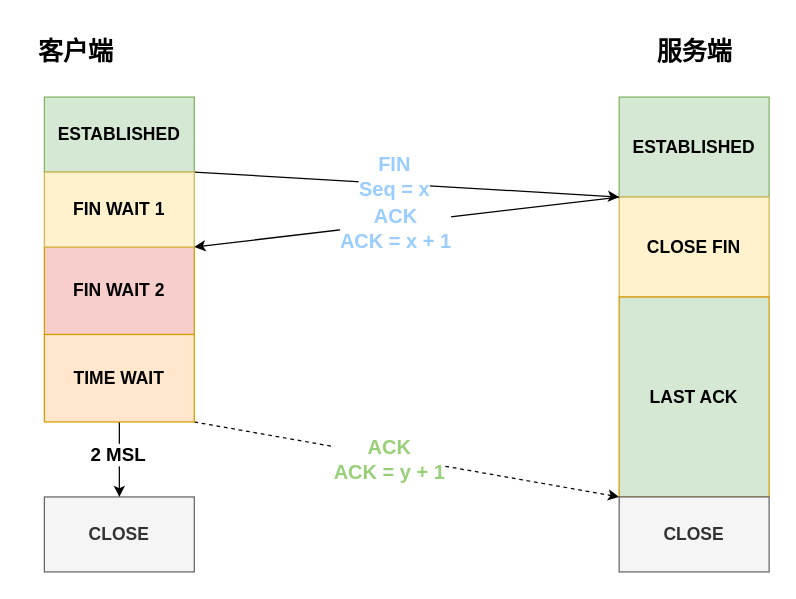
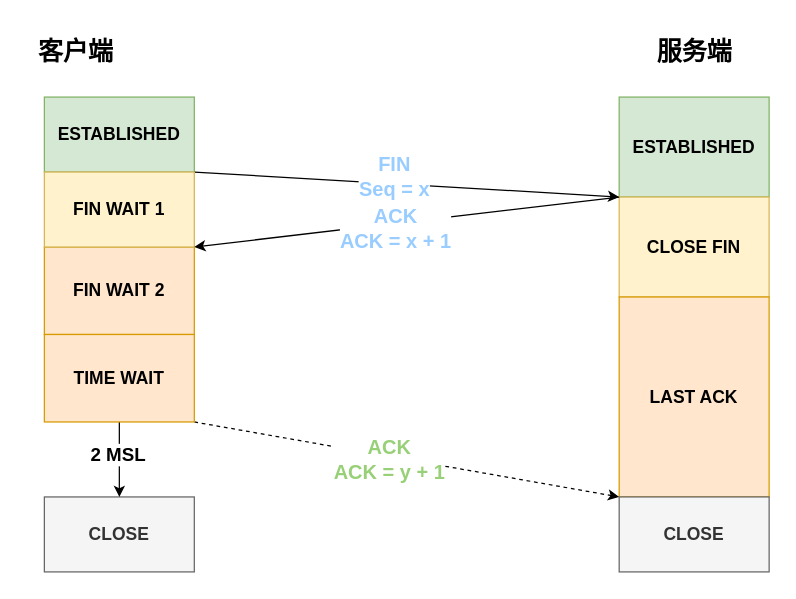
node "FIN WAIT 2": fillcolor #f8cecc -> #ffe6cc
node "LAST ACK": fillcolor #d5e8d4 -> #ffe6cc
